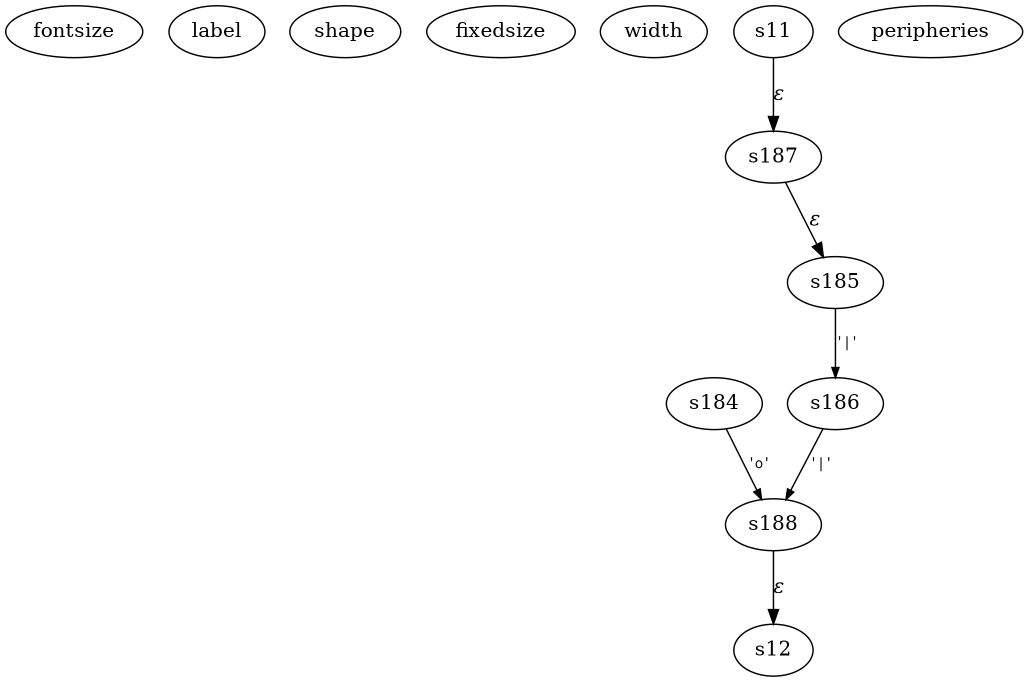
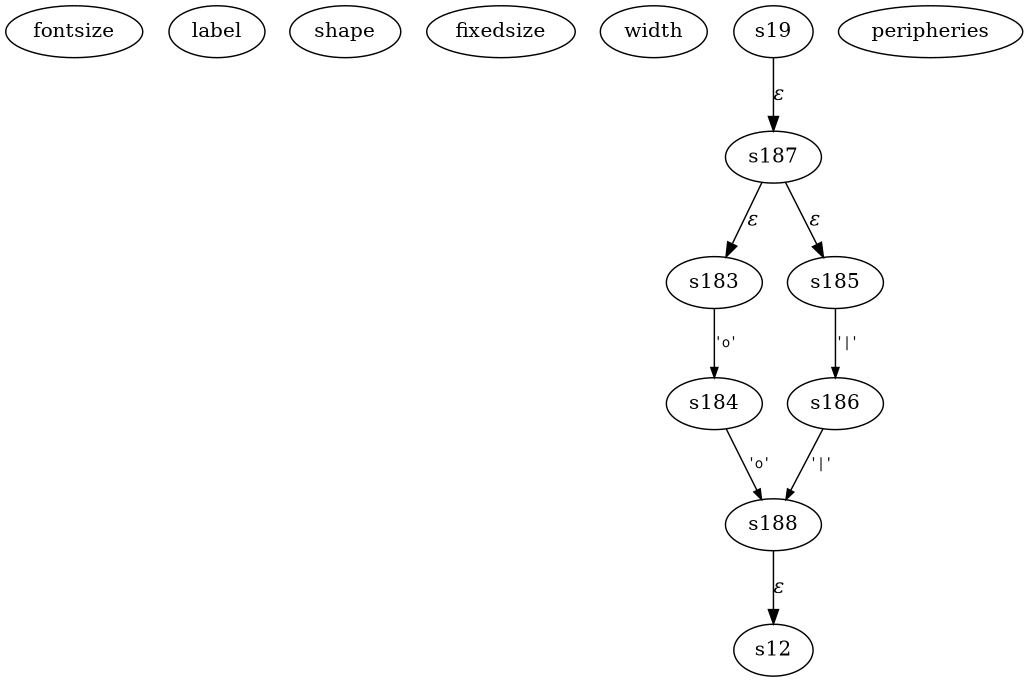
node "s11": label "s11" -> "s19"
node "s183": added
